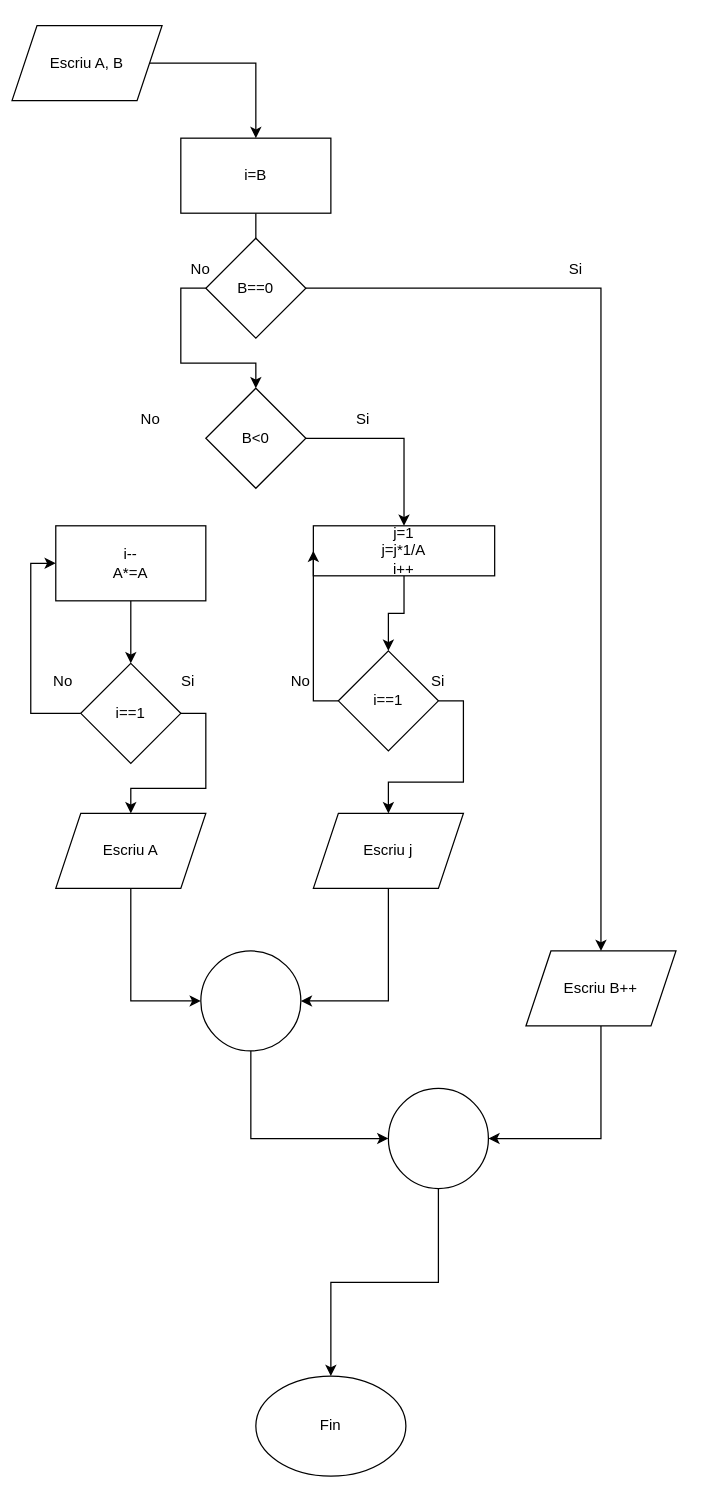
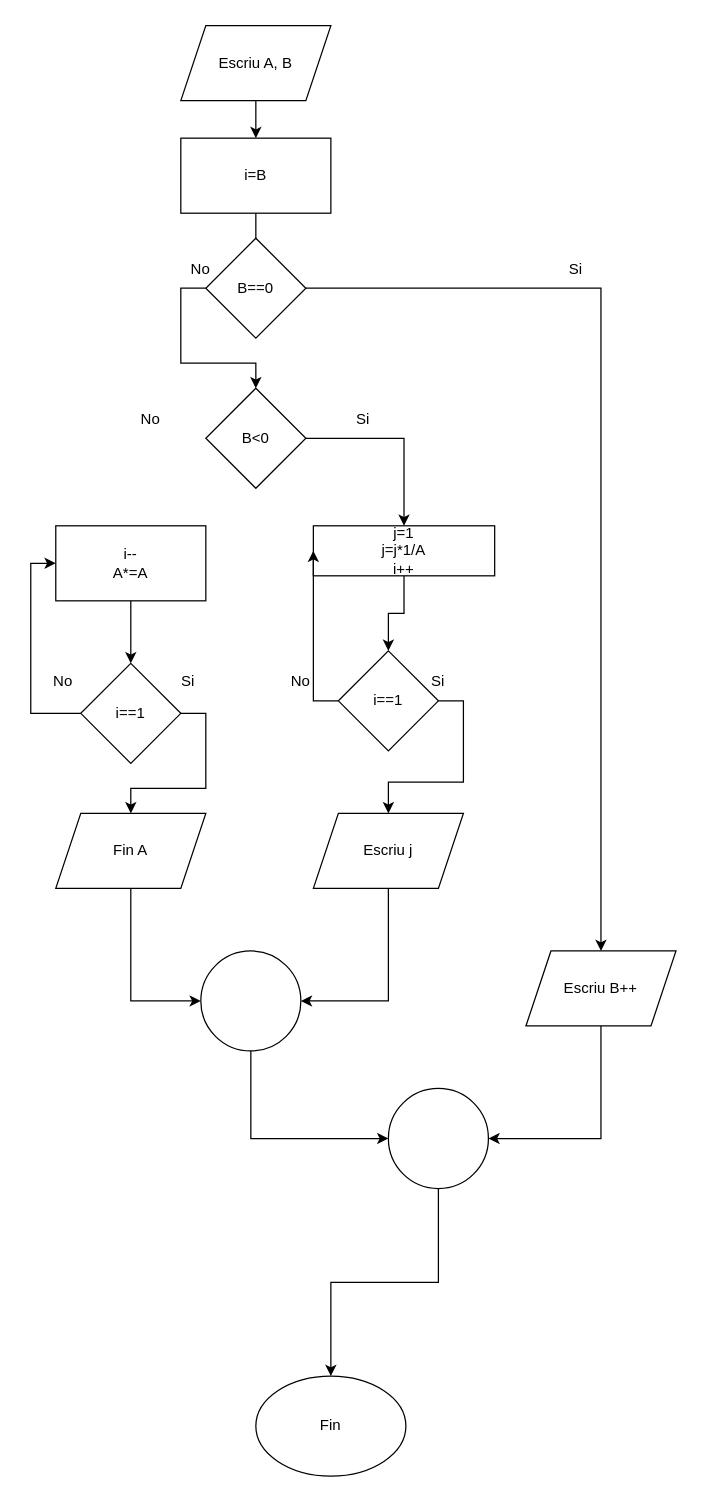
node "Escriu A, B": moved (87, 63) -> (256, 63)
node "Escriu A": label "Escriu A" -> "Fin A"
